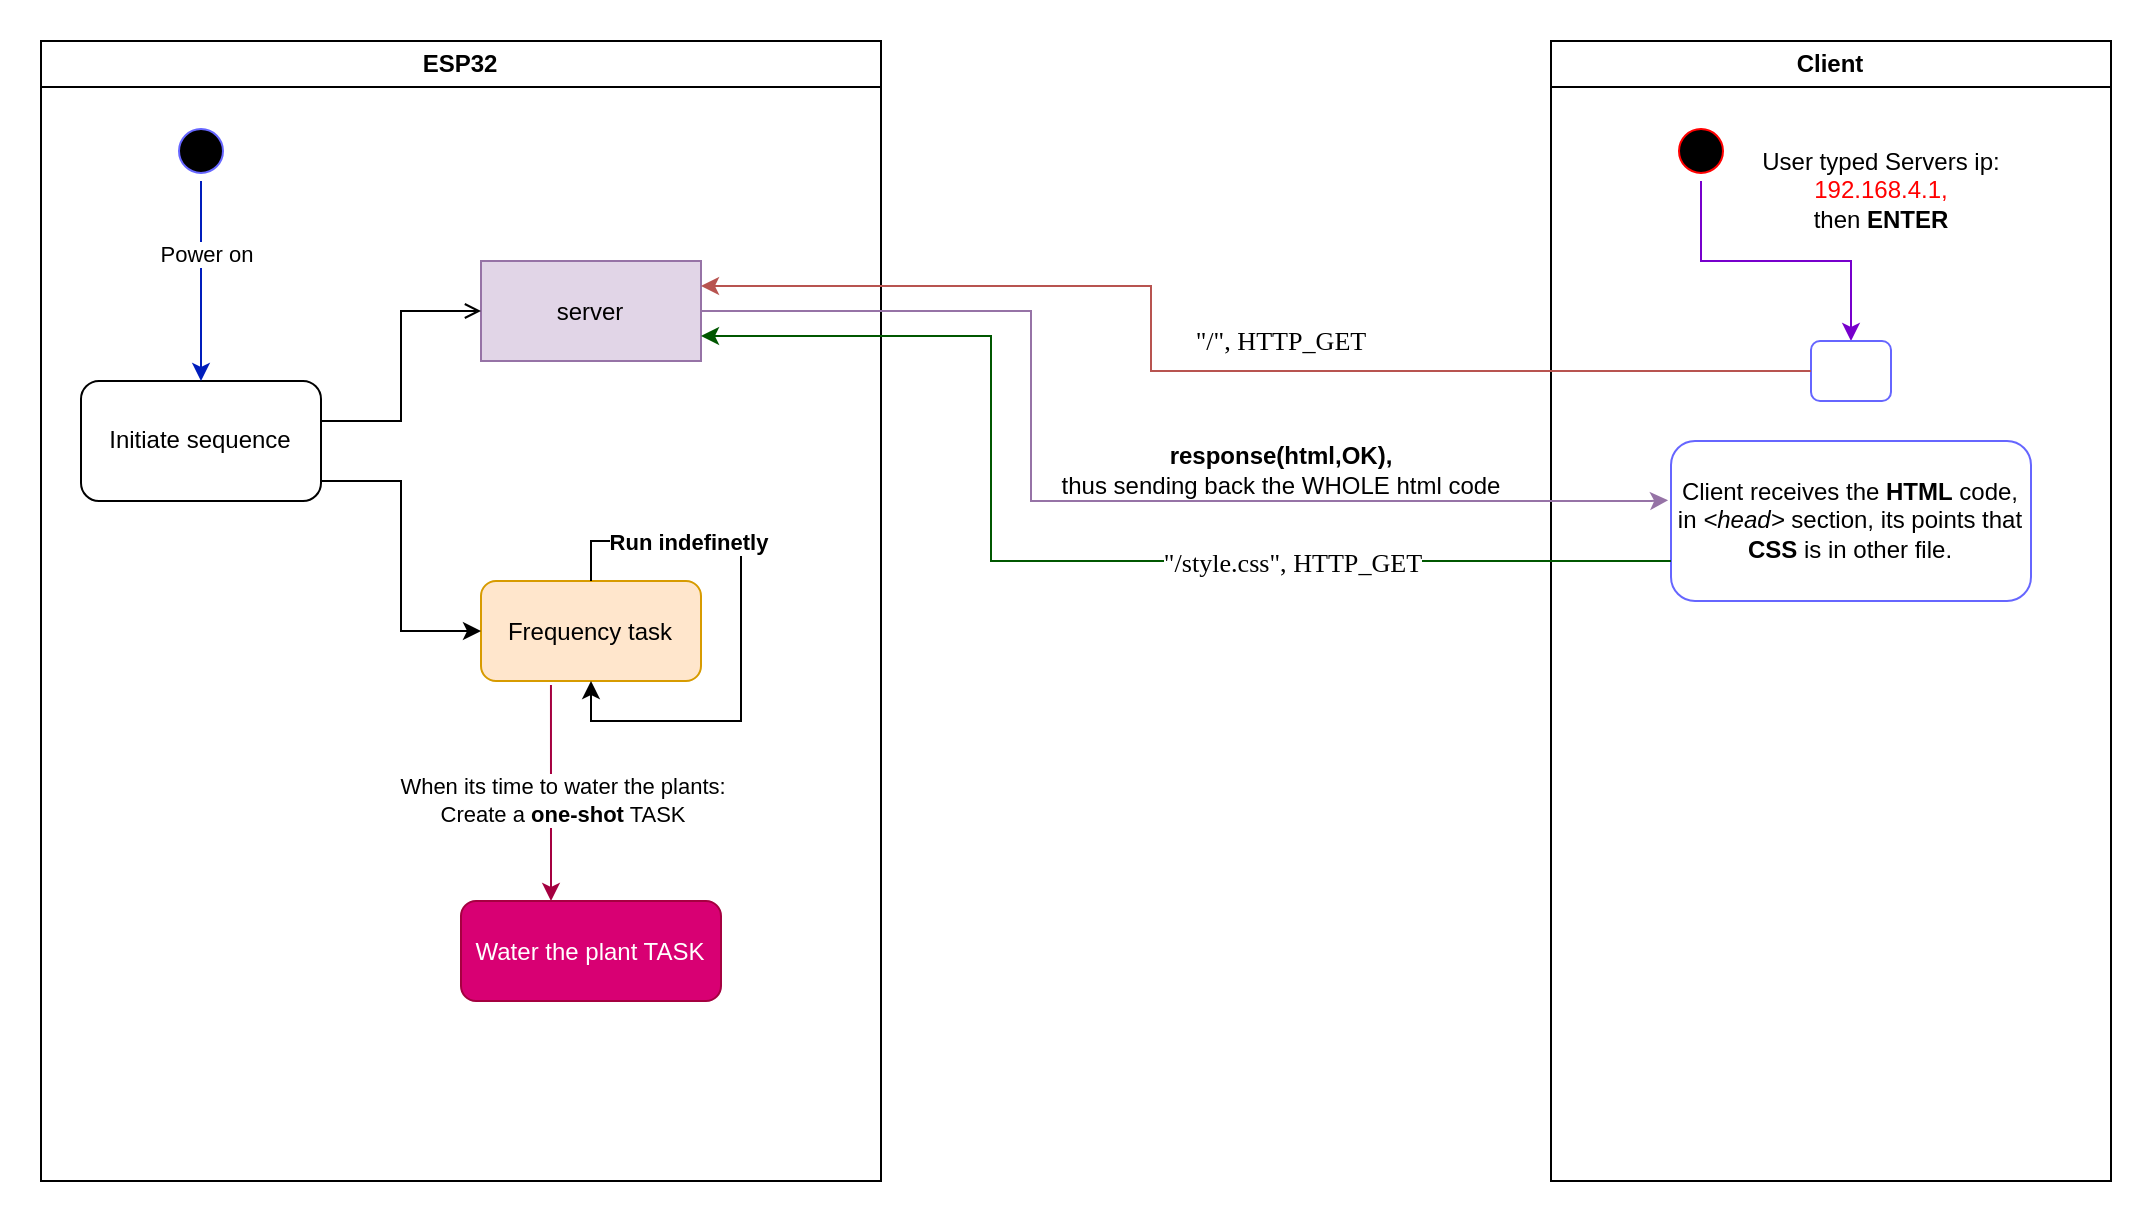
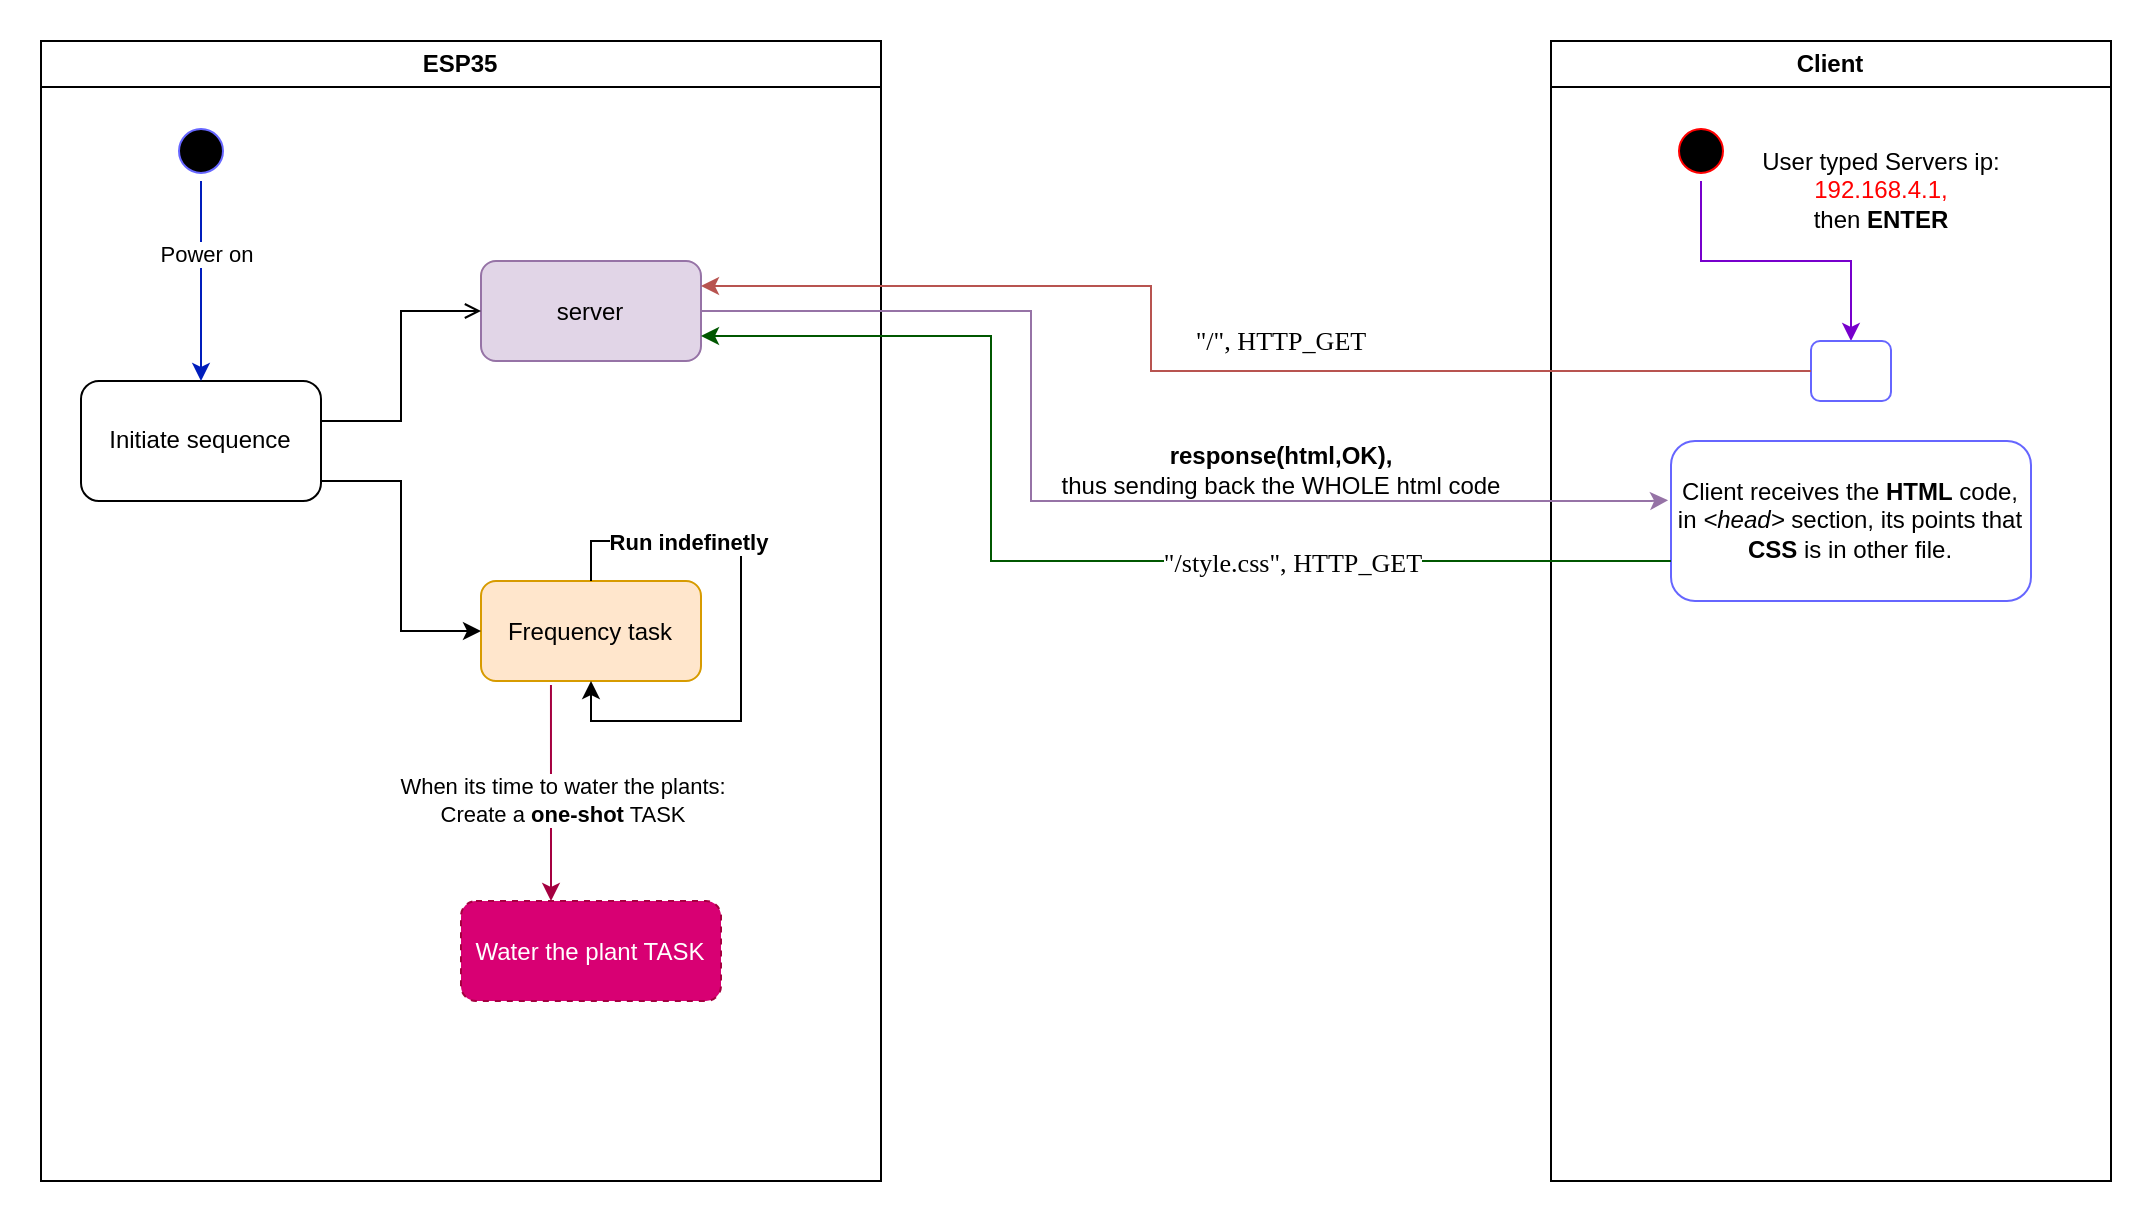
node "ESP32": label "ESP32" -> "ESP35"
node "server": shape rectangle -> rounded rectangle
node "Water the plant TASK": style solid -> dashed
